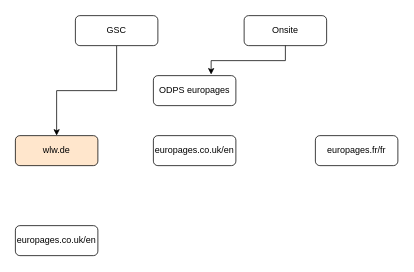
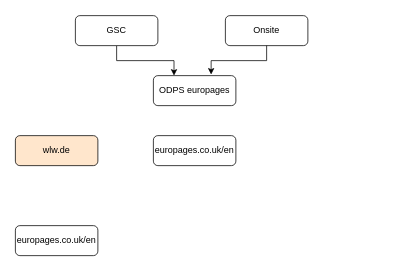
node "Onsite": moved (285, 30) -> (267, 30)
edge "GSC" -> "wlw.de": now "GSC" -> "ODPS europages"
node "europages.fr/fr": removed
